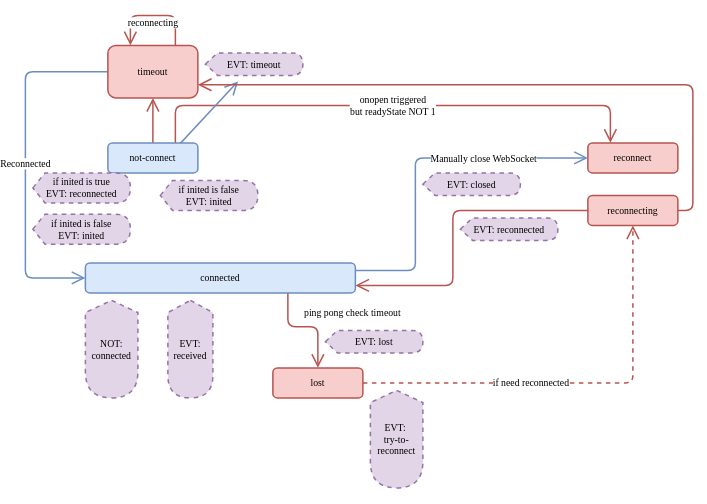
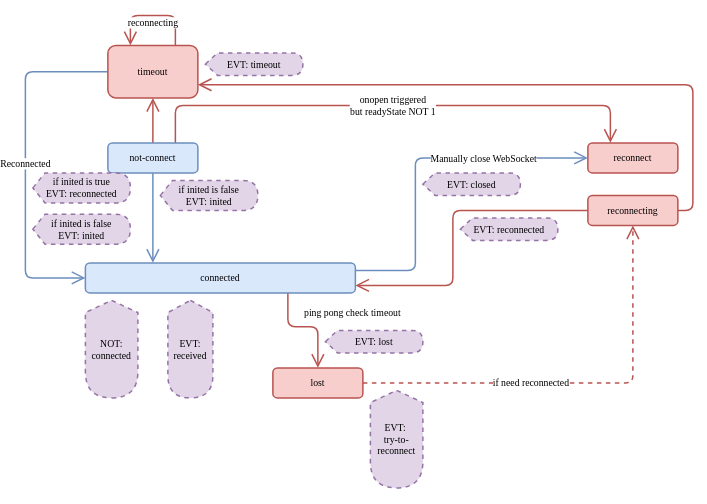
edge "not-connect" -> "EVT: timeout": now "not-connect" -> "connected"
